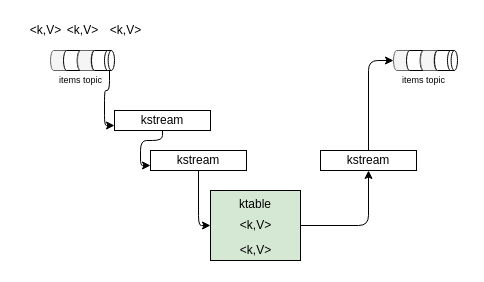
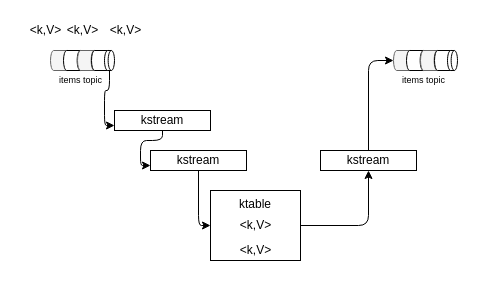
node "ktable": fillcolor #d5e8d4 -> #ffffff
